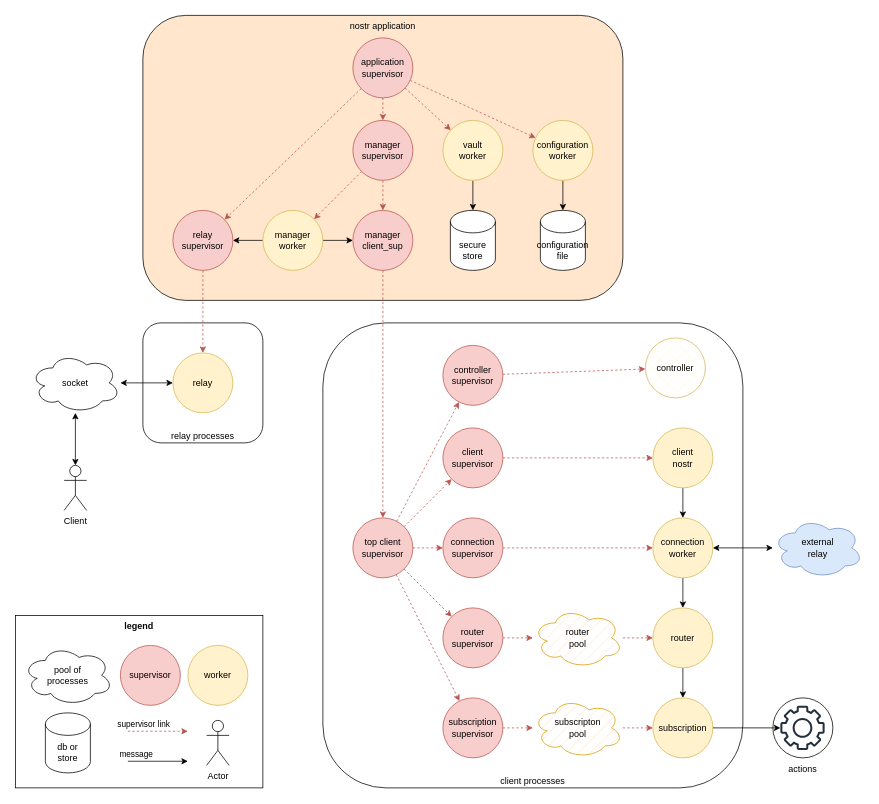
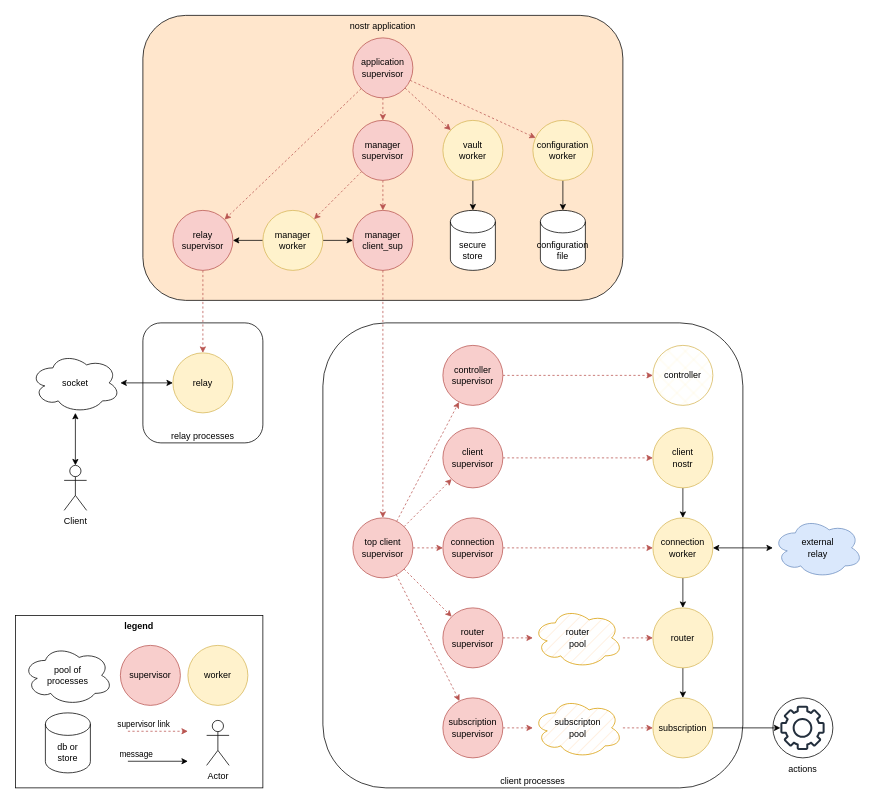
node "controller": moved (675, 368) -> (683, 375)
